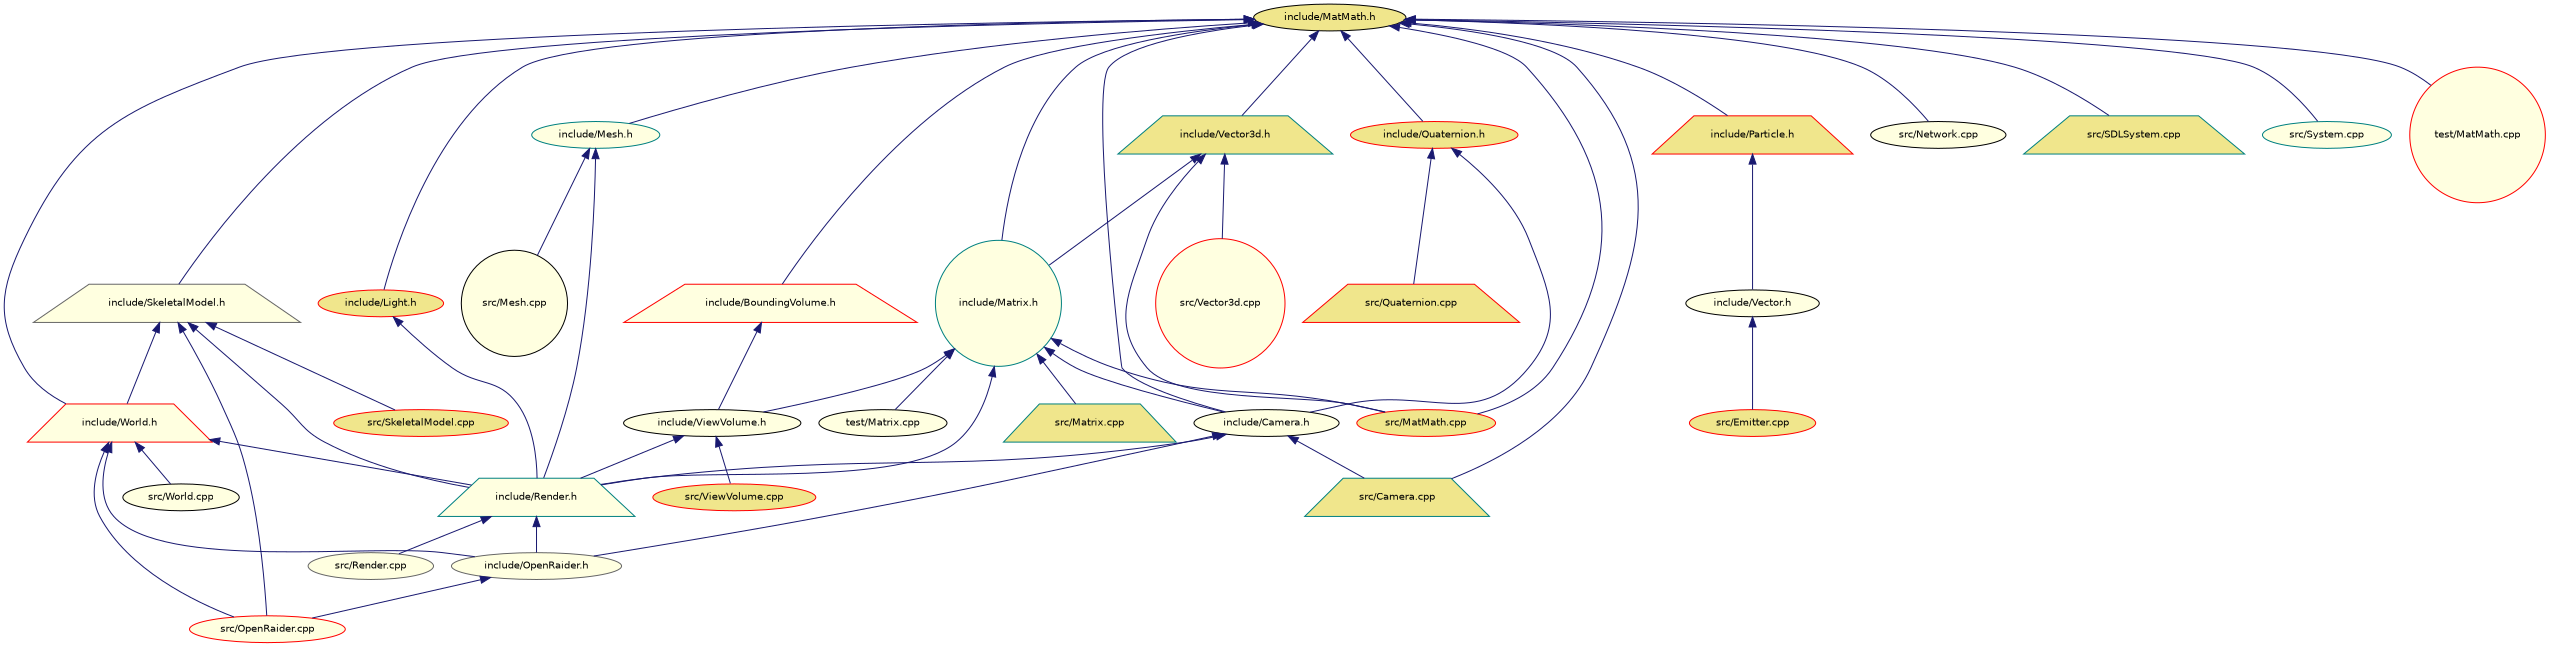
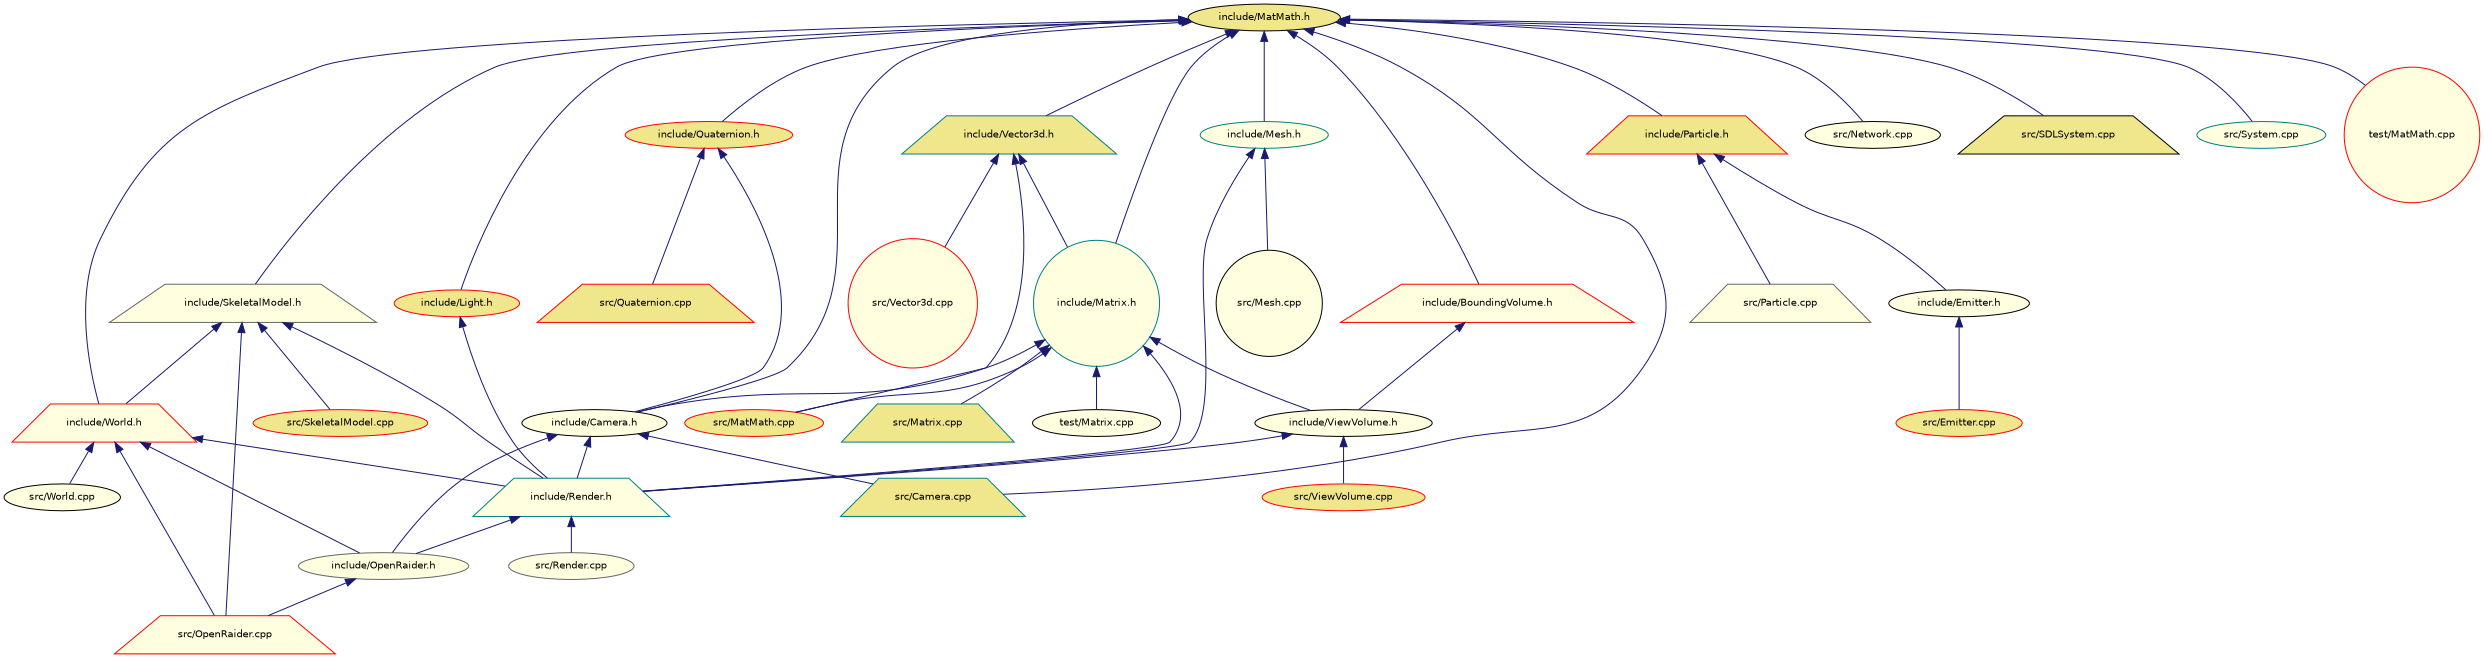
node "src/SDLSystem.cpp": color teal -> black
edge "src/MatMath.cpp" -> "include/MatMath.h": removed
node "include/Vector.h": label "include/Vector.h" -> "include/Emitter.h"
node "src/Particle.cpp": added
node "src/OpenRaider.cpp": shape ellipse -> trapezium
